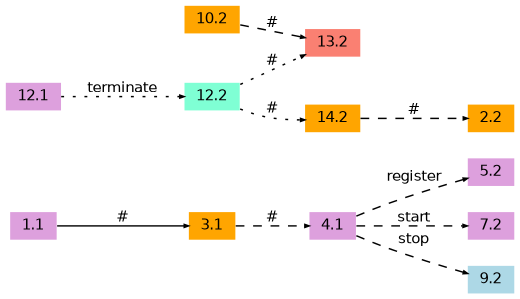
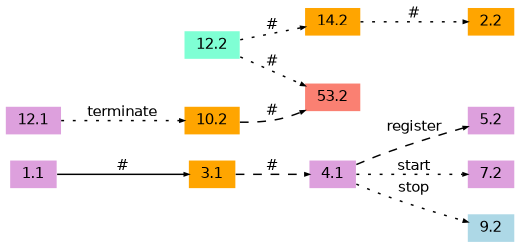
node "13.2": label "13.2" -> "53.2"
edge "12.1" -> "12.2": now "12.1" -> "10.2"
edge "14.2" -> "2.2": style dashed -> dotted
edge "4.1" -> "7.2": style dashed -> dotted
edge "4.1" -> "9.2": style dashed -> dotted
